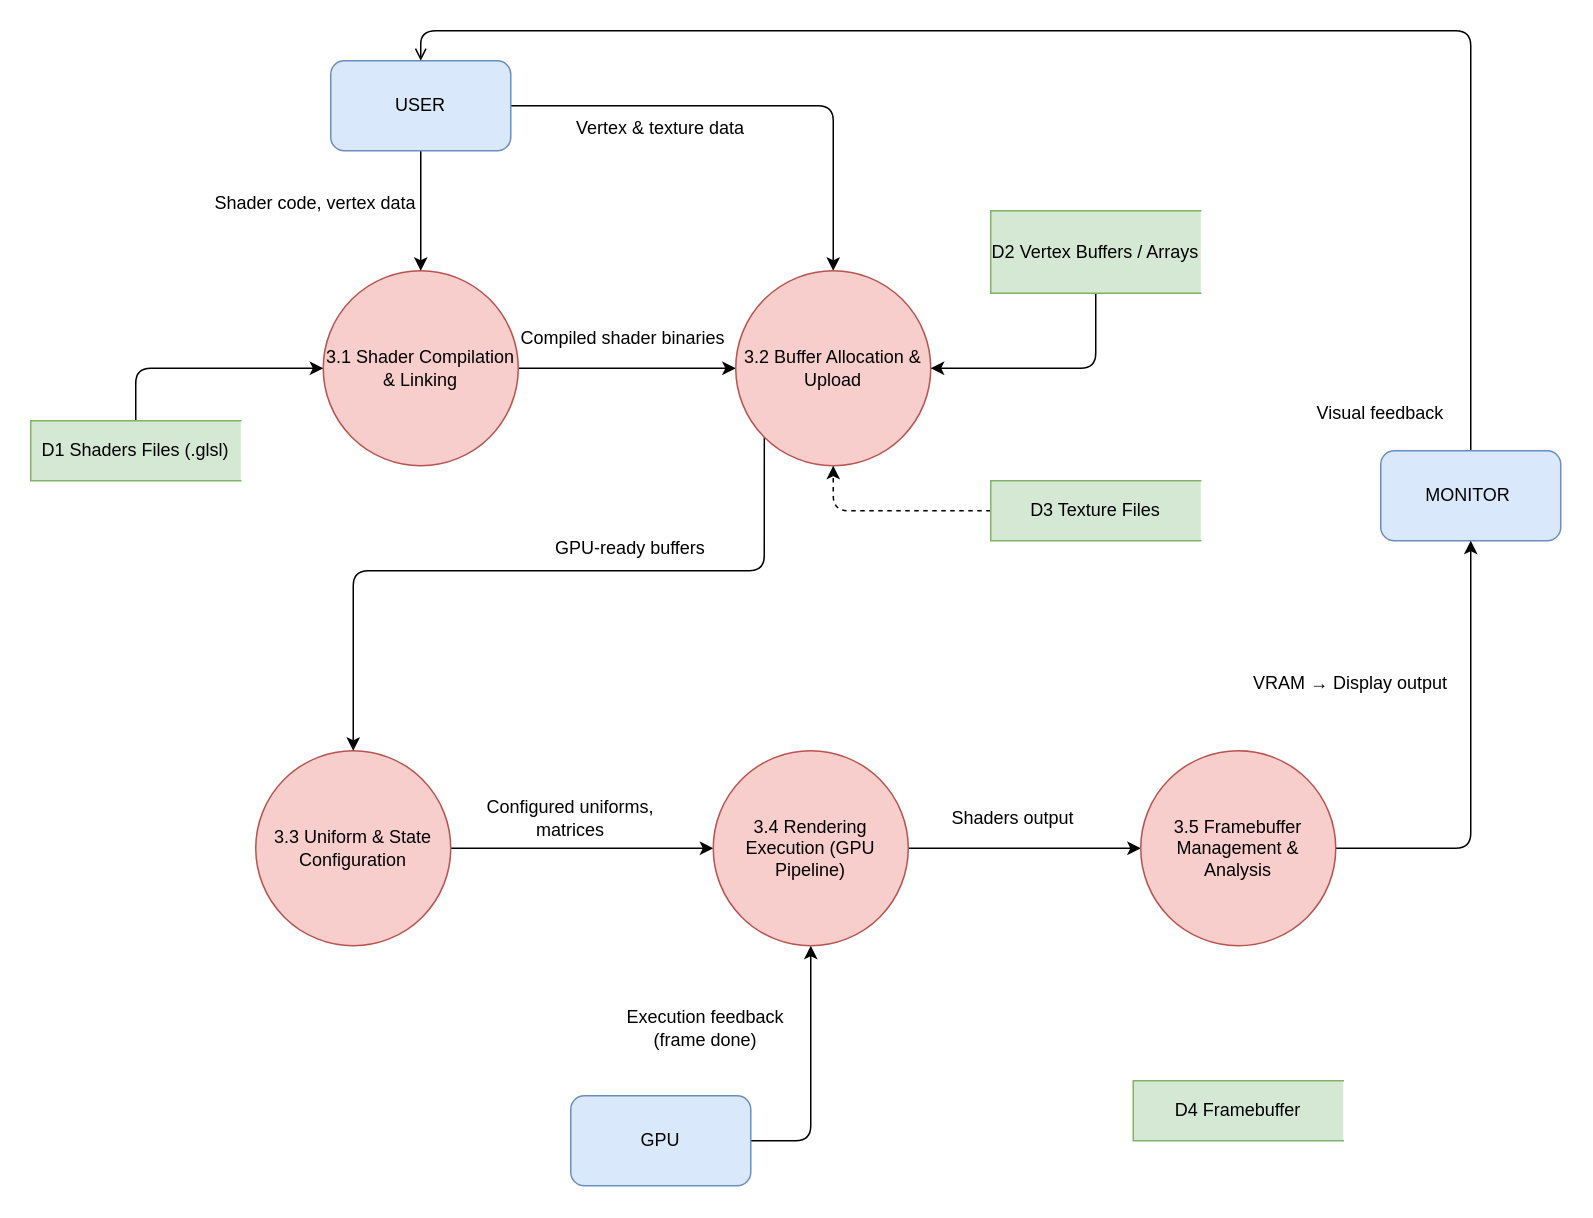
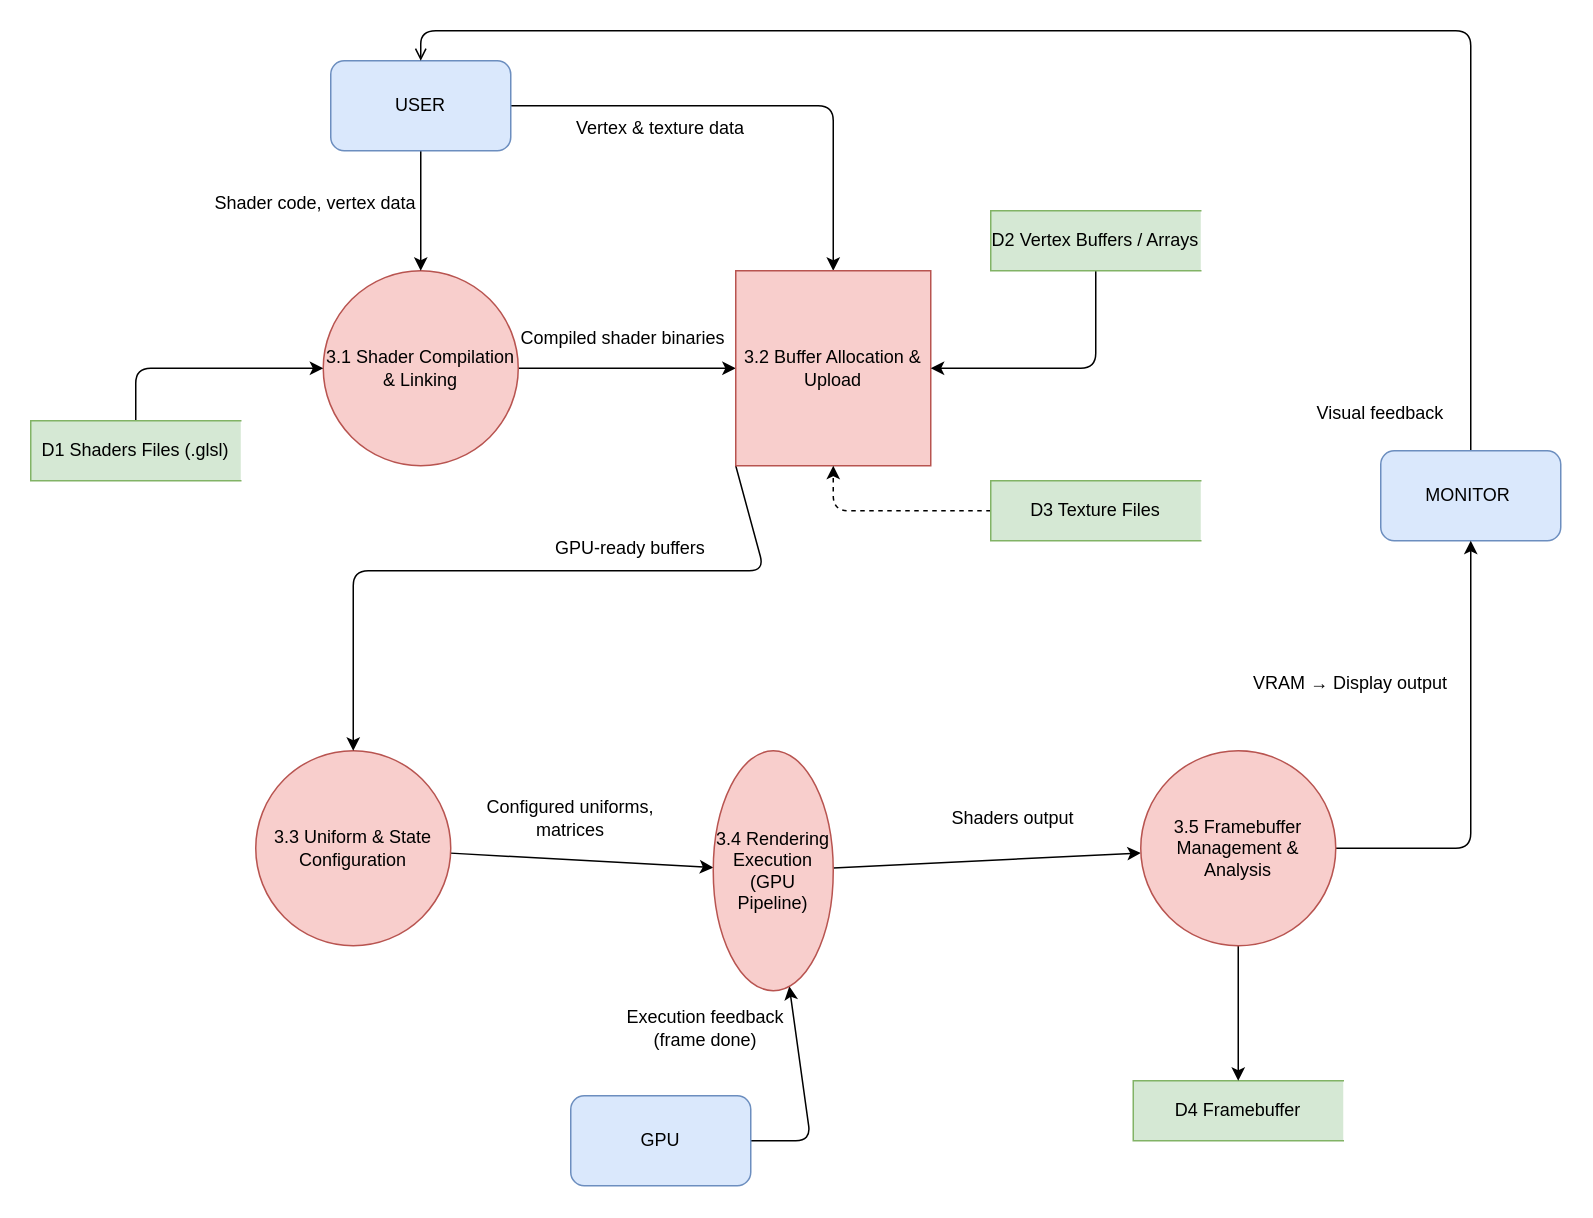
node "D2 Vertex Buffers / Arrays": size 210x83 -> 210x60
node "3.2 Buffer Allocation & Upload": shape ellipse -> rectangle
node "3.4 Rendering Execution (GPU Pipeline)": size 195x195 -> 120x240
edge "3.5 Framebuffer Management & Analysis" -> "D4 Framebuffer": added
